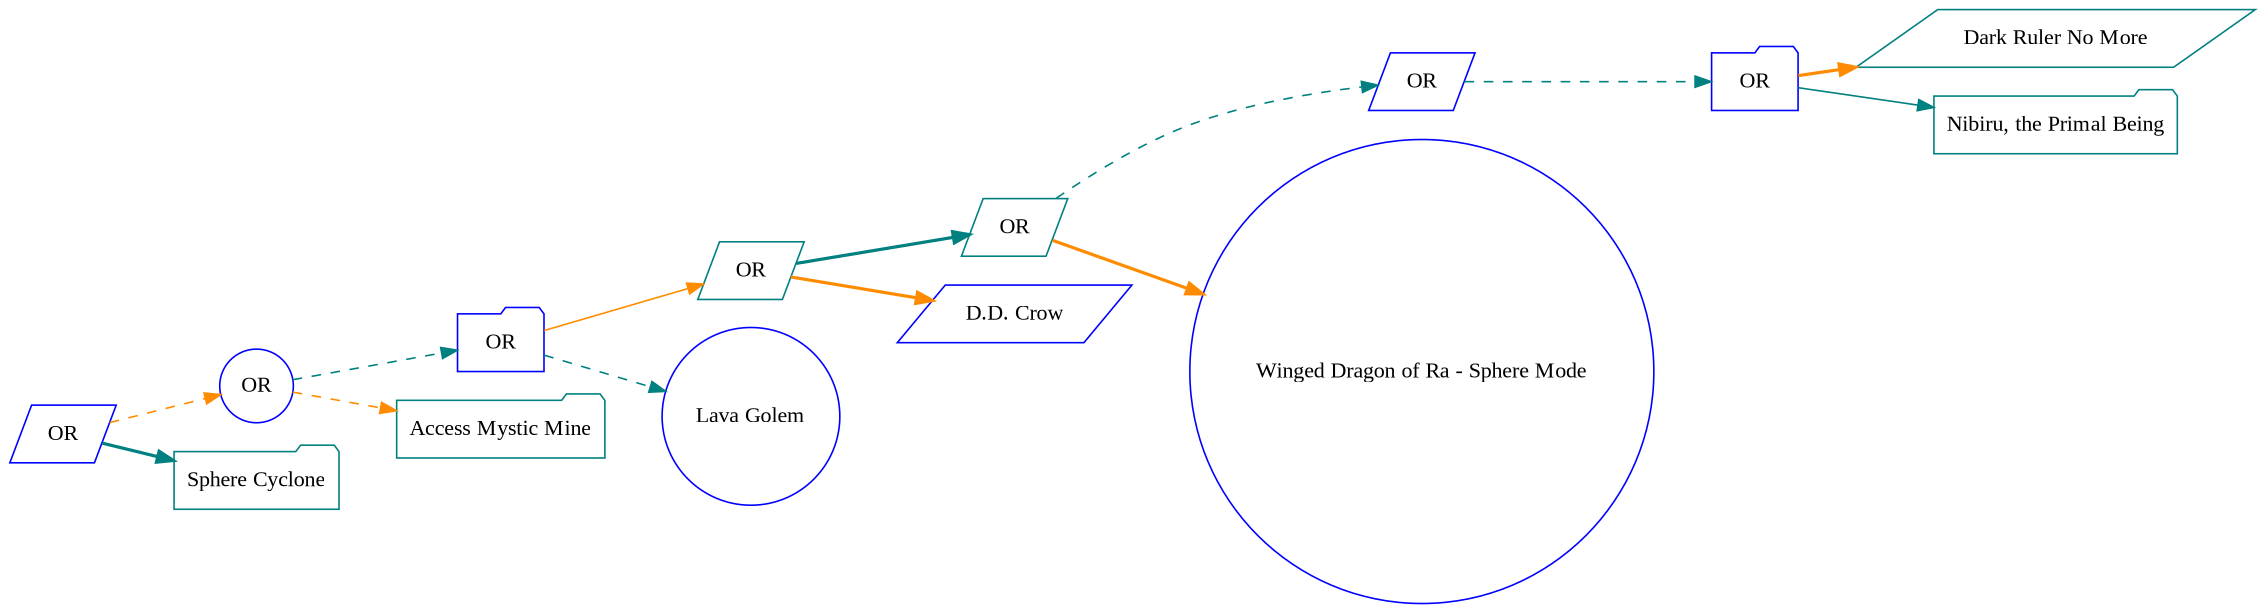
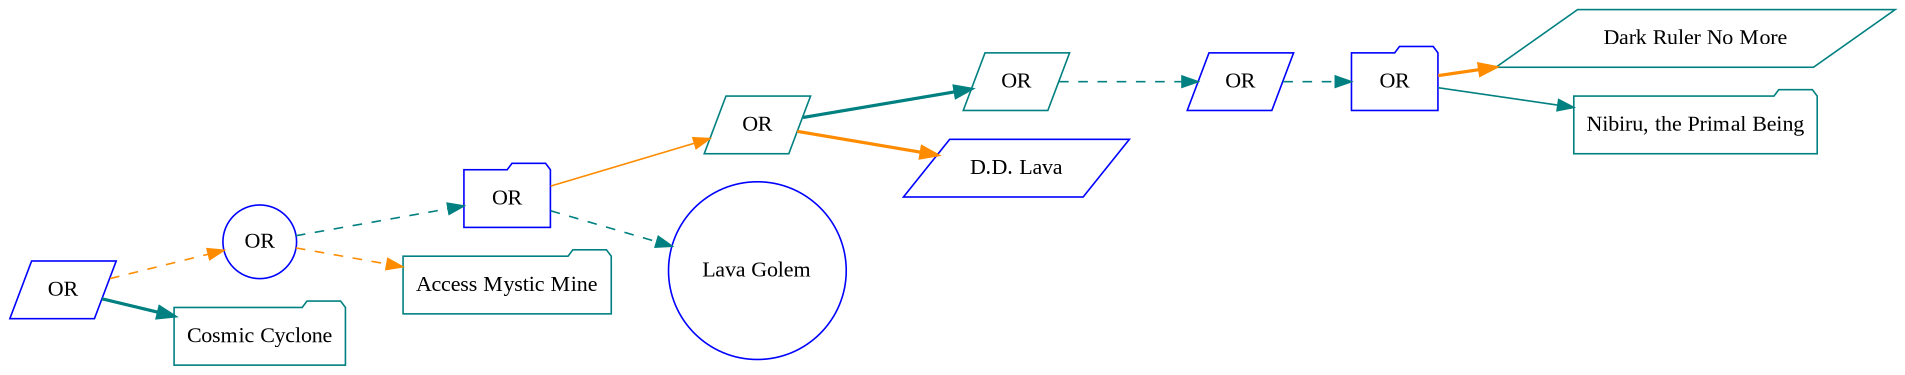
node "D.D. Crow": label "D.D. Crow" -> "D.D. Lava"
node "Winged Dragon of Ra - Sphere Mode": removed
node "Sphere Cyclone": label "Sphere Cyclone" -> "Cosmic Cyclone"
